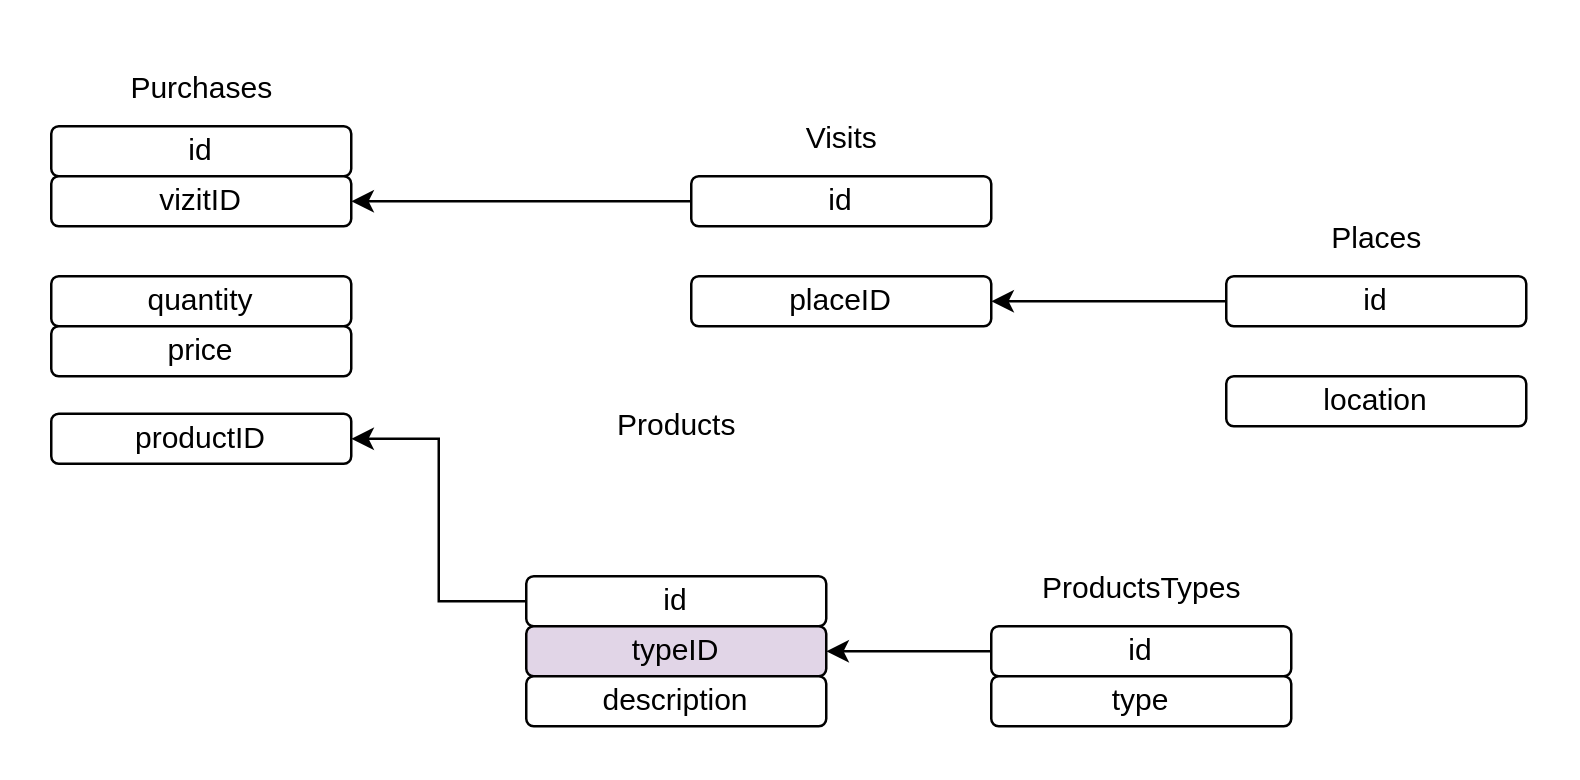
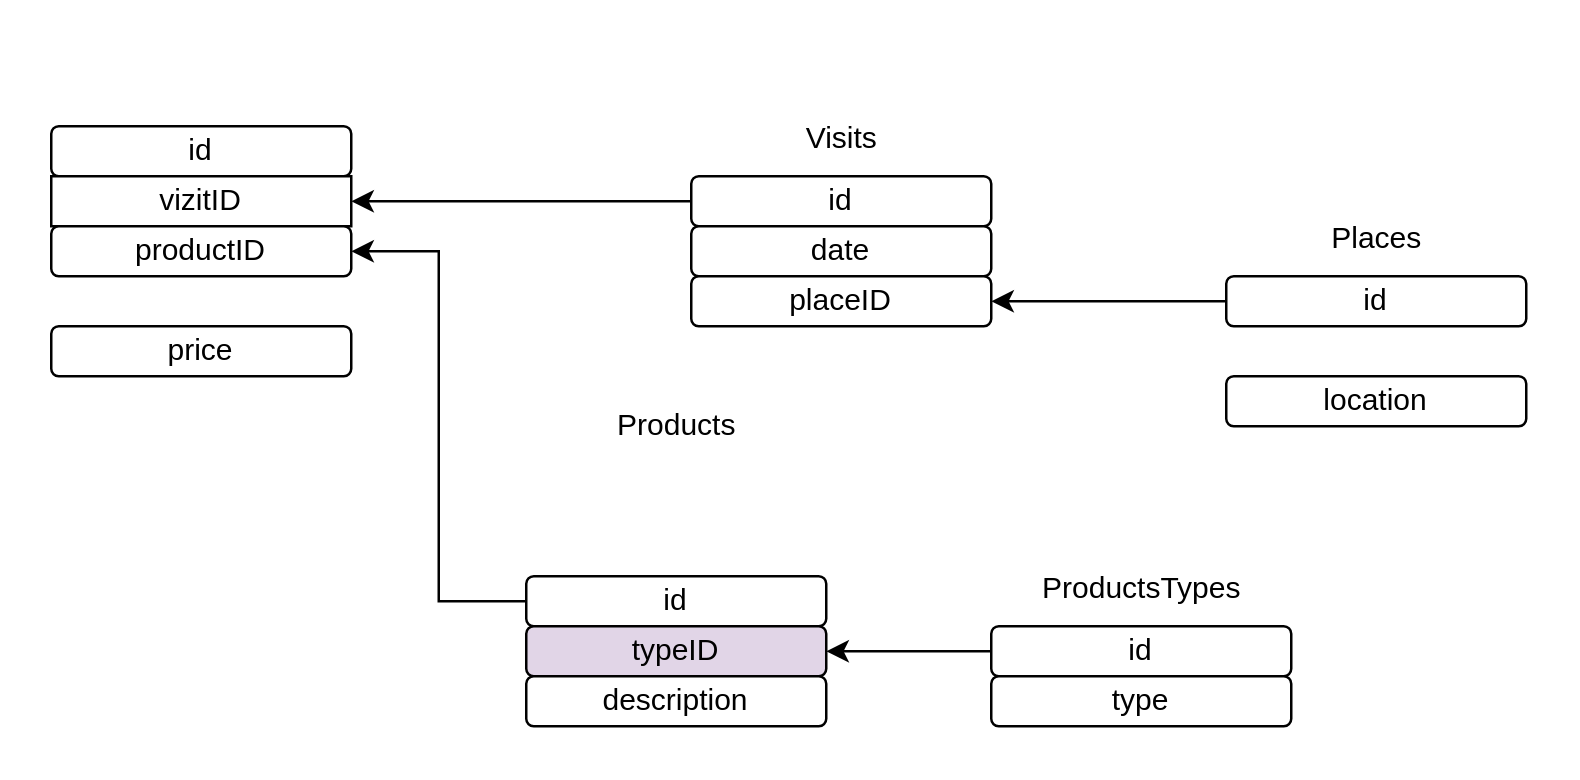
node "Purchases": removed
node "vizitID": shape rounded rectangle -> rectangle
node "date": added
node "quantity": removed
node "productID": moved (201, 439) -> (201, 251)
